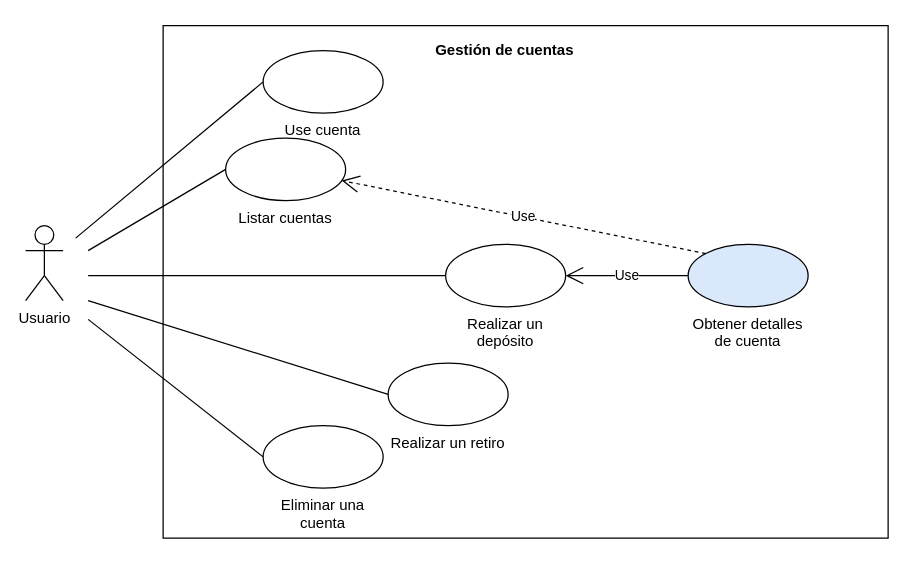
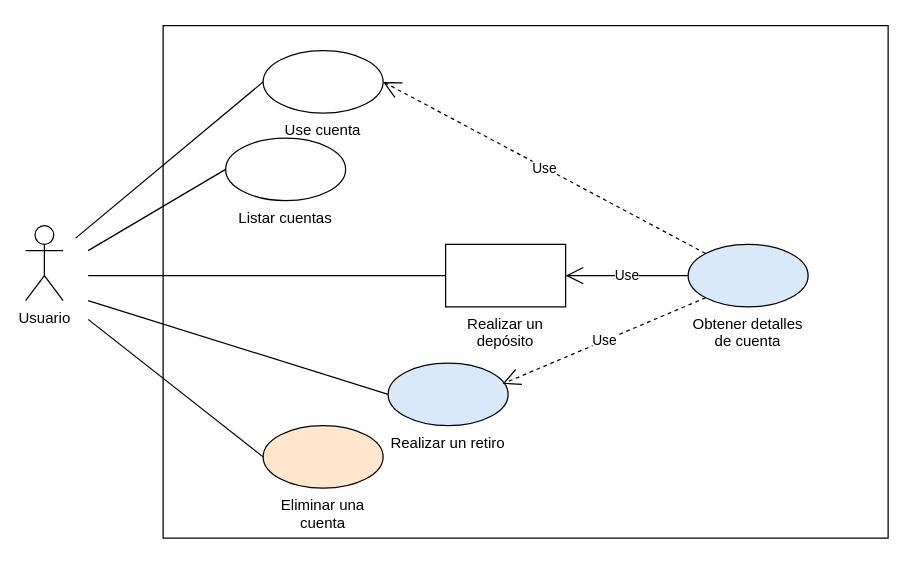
node "Gestión de cuentas": removed
edge "Obtener detalles de cuenta" -> "Listar cuentas": now "Obtener detalles de cuenta" -> "Use cuenta"
node "Realizar un depósito": shape ellipse -> rectangle
edge "Obtener detalles de cuenta" -> "Realizar un retiro": added, label "Use"
node "Realizar un retiro": fillcolor #ffffff -> #dae8fc
node "Eliminar una cuenta": fillcolor #ffffff -> #ffe6cc
